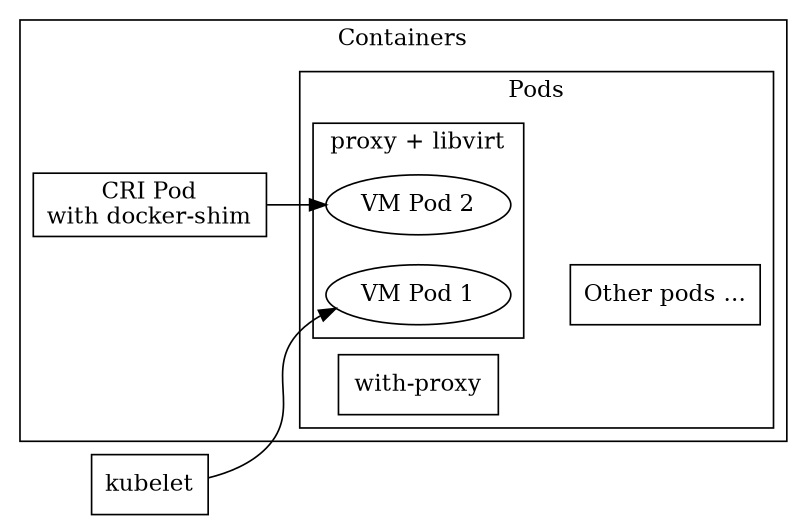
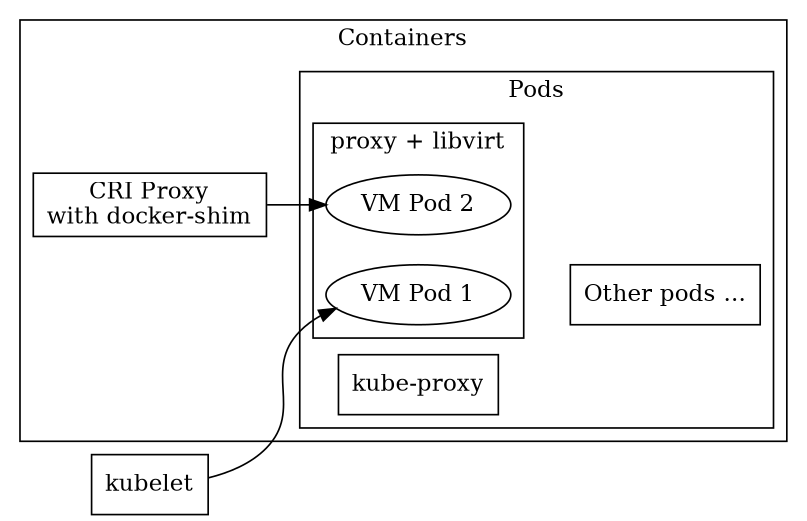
node "CRI Pod with docker-shim": label "CRI Pod with docker-shim" -> "CRI Proxy with docker-shim"
node "with-proxy": label "with-proxy" -> "kube-proxy"
